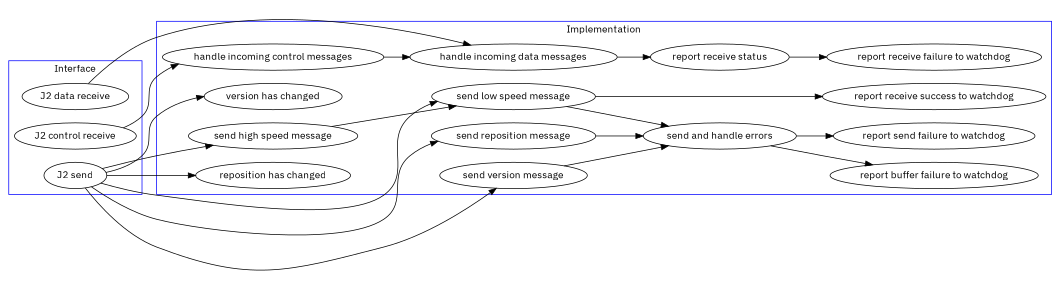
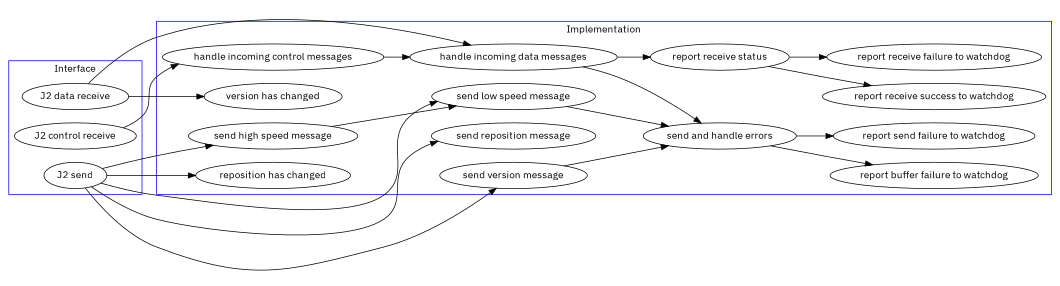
edge "send low speed message" -> "report receive success to watchdog": now "report receive status" -> "report receive success to watchdog"
edge "J2 send" -> "version has changed": now "J2 data receive" -> "version has changed"
edge "send reposition message" -> "send and handle errors": now "handle incoming data messages" -> "send and handle errors"
